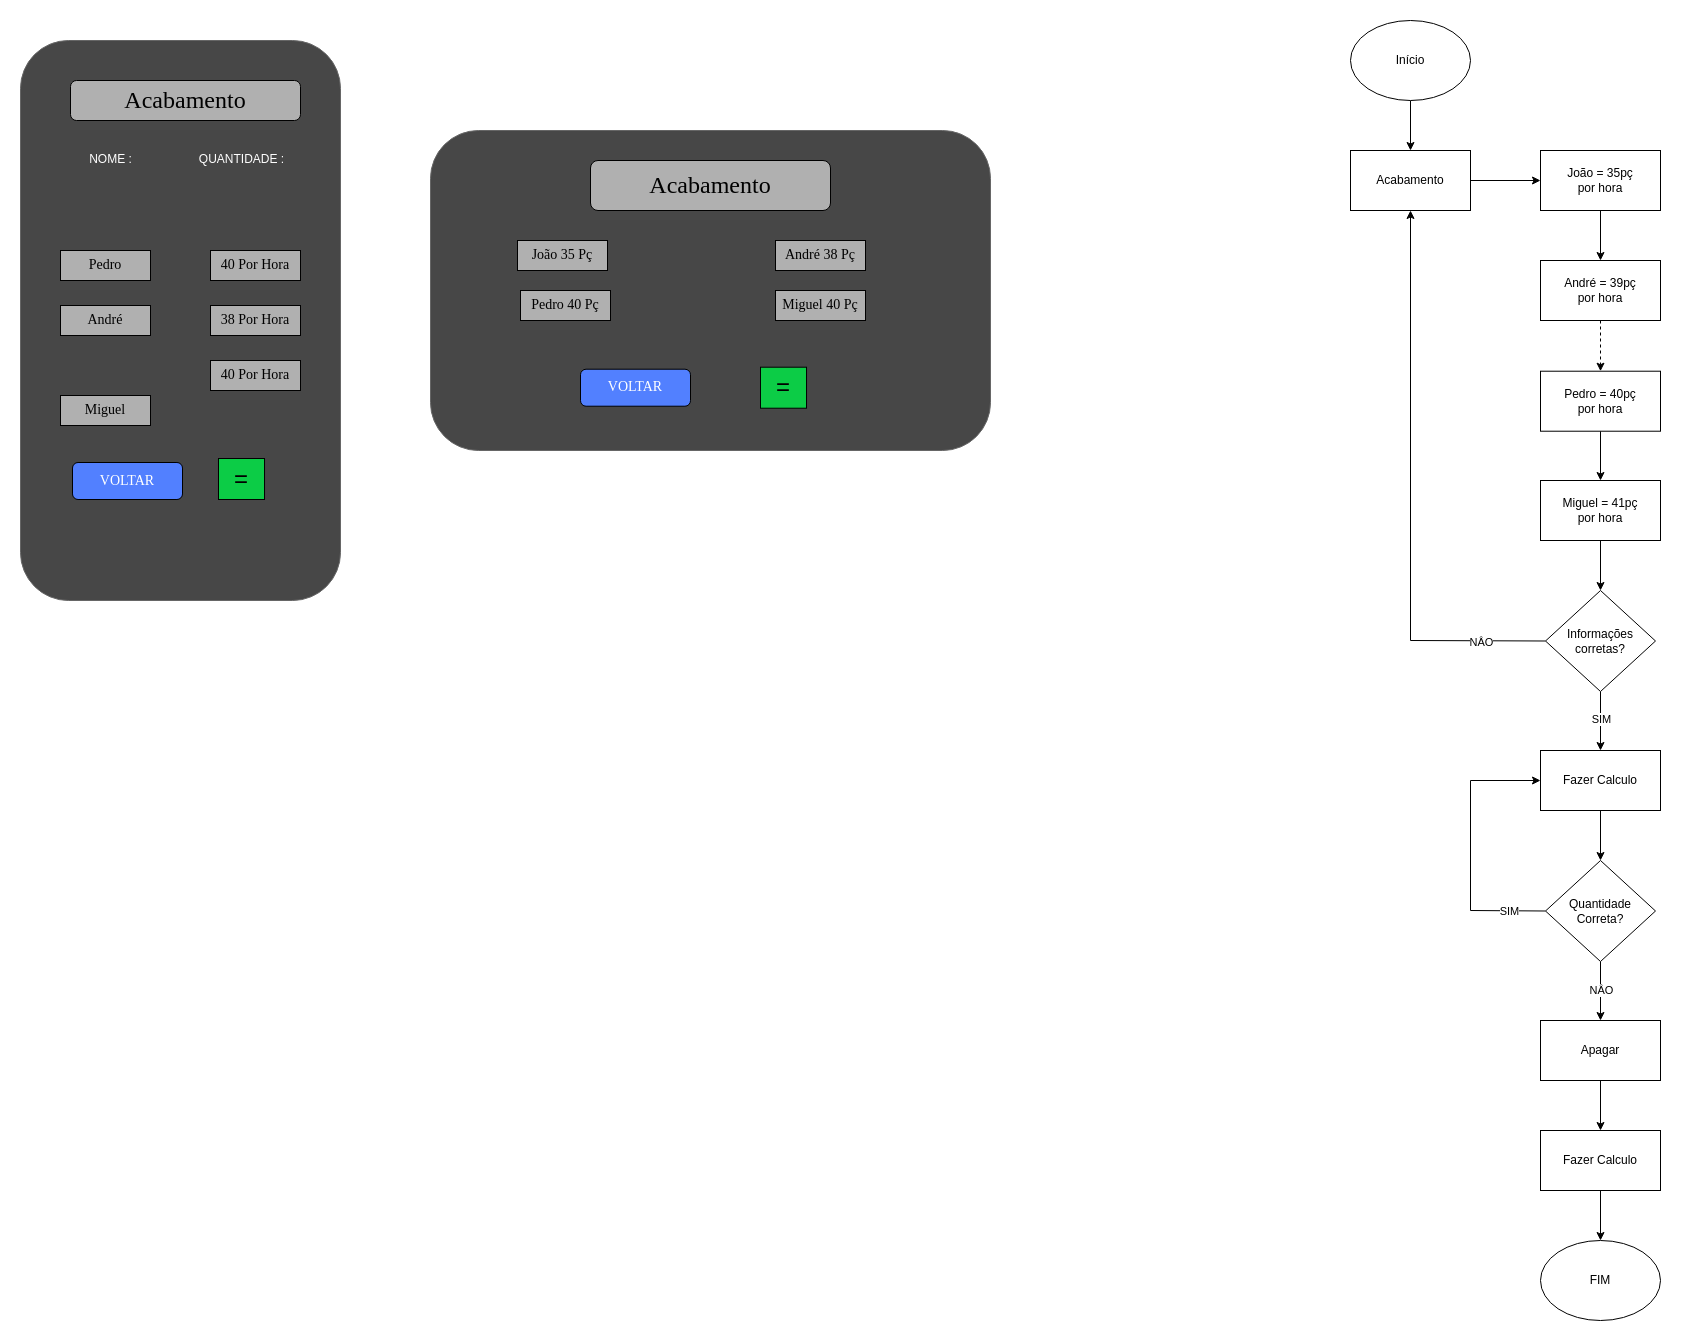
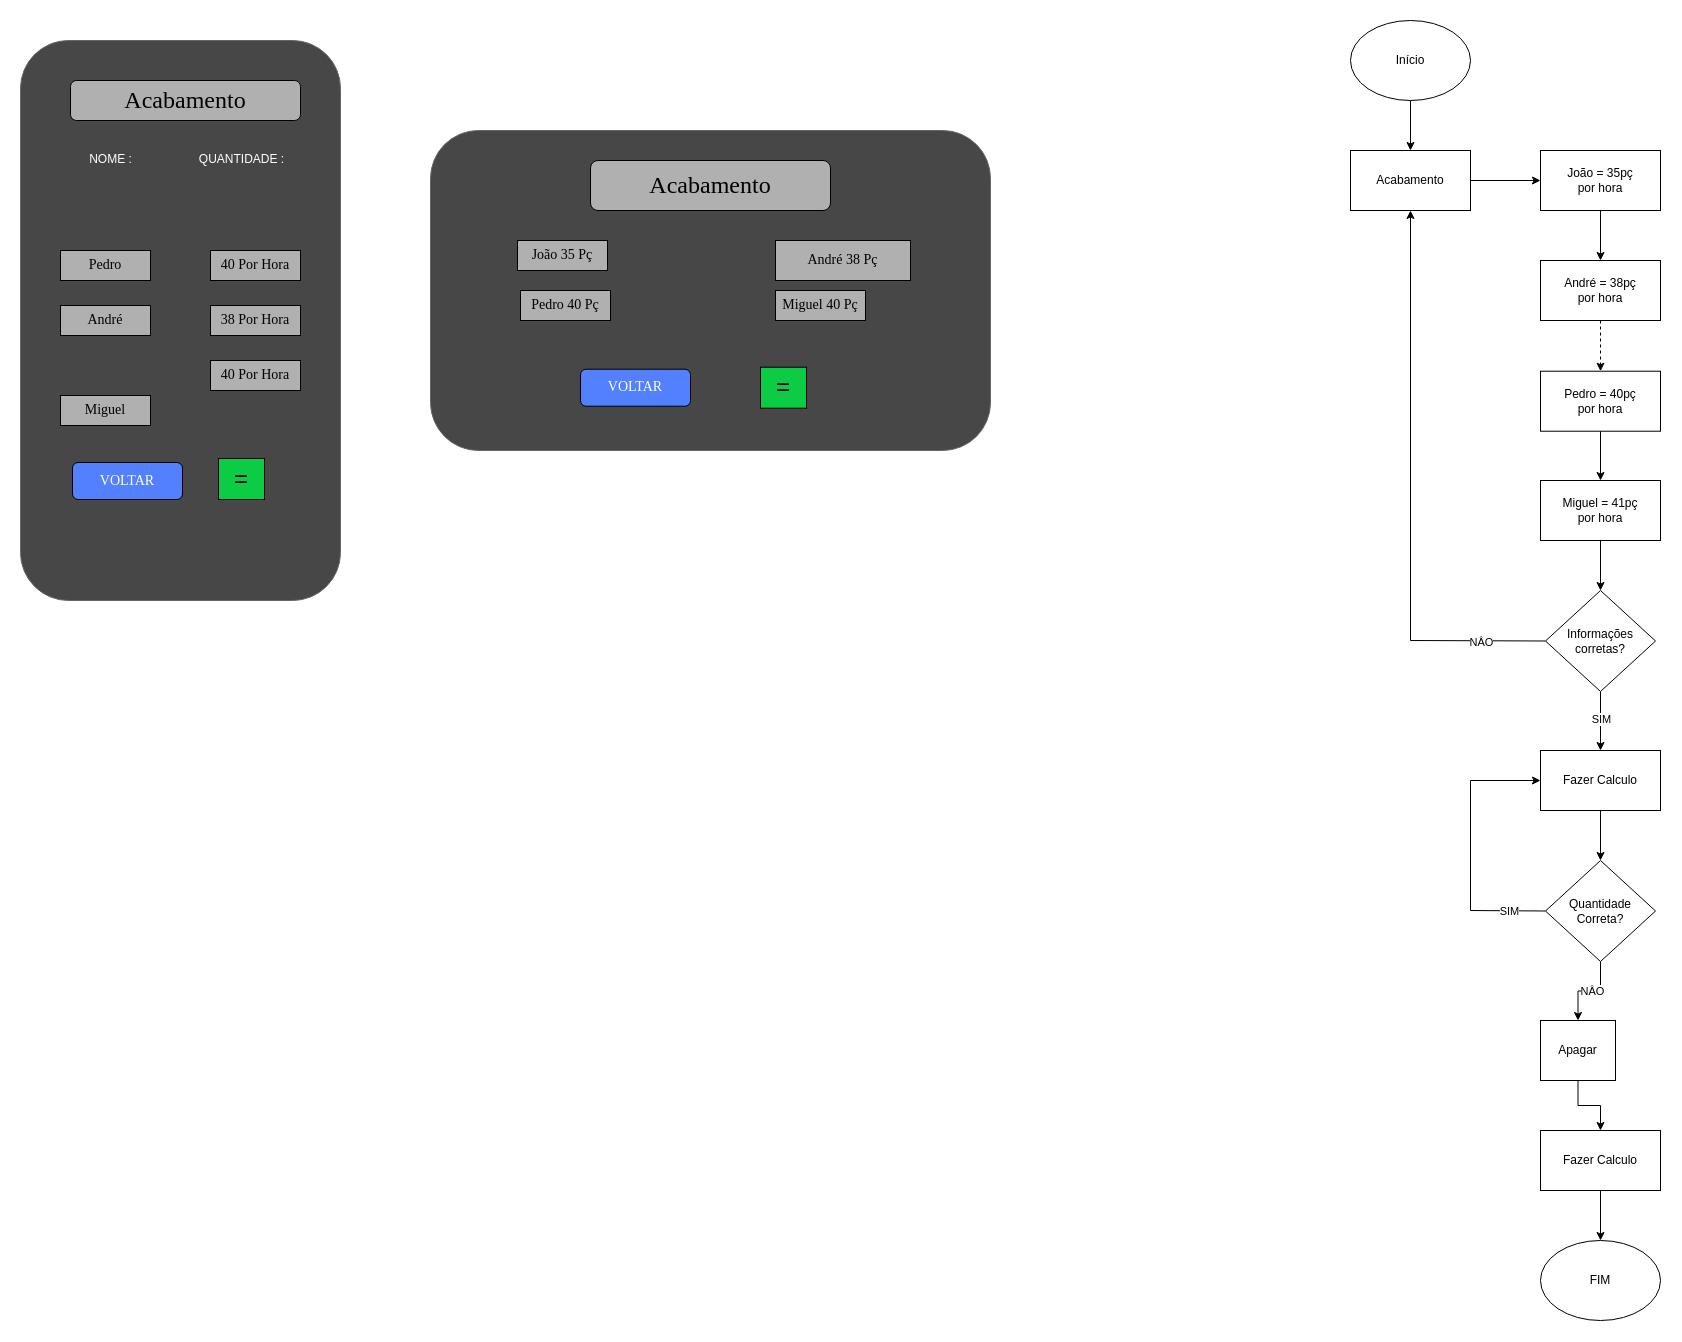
node "André 38 Pç": size 90x30 -> 135x40
node "André = 39pç por hora": label "André = 39pç por hora" -> "André = 38pç por hora"
node "Apagar": size 120x60 -> 75x60
